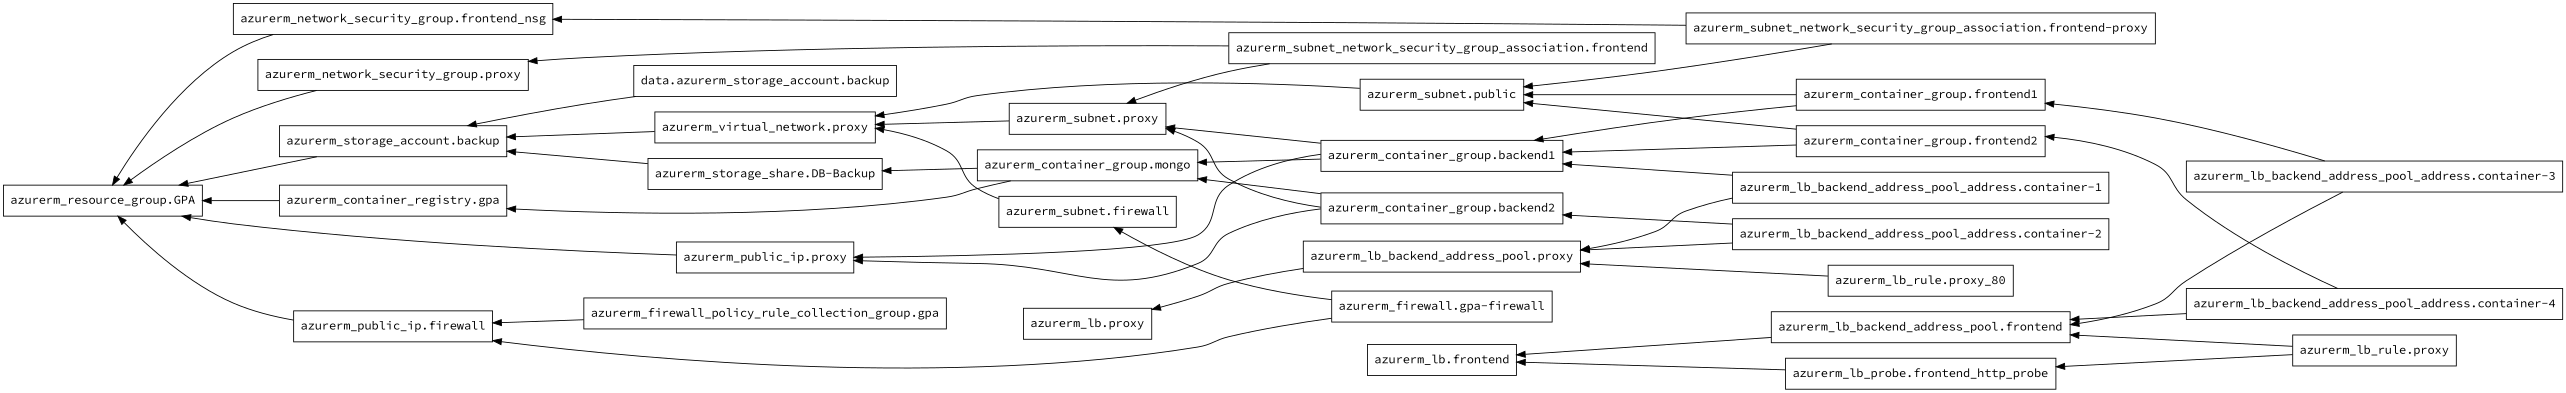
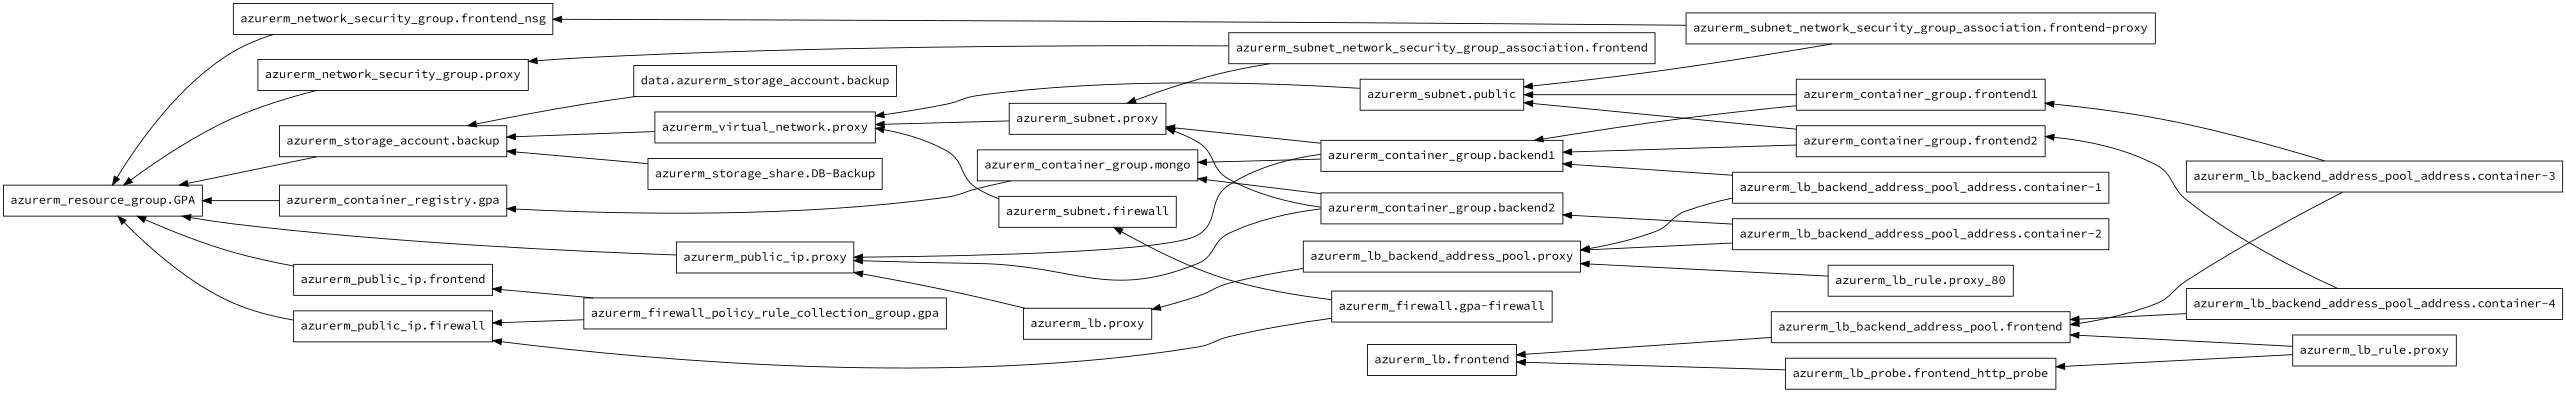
edge "azurerm_container_group.mongo" -> "azurerm_storage_share.DB-Backup": removed
node "azurerm_public_ip.frontend": added
edge "azurerm_lb.proxy" -> "azurerm_public_ip.proxy": added
